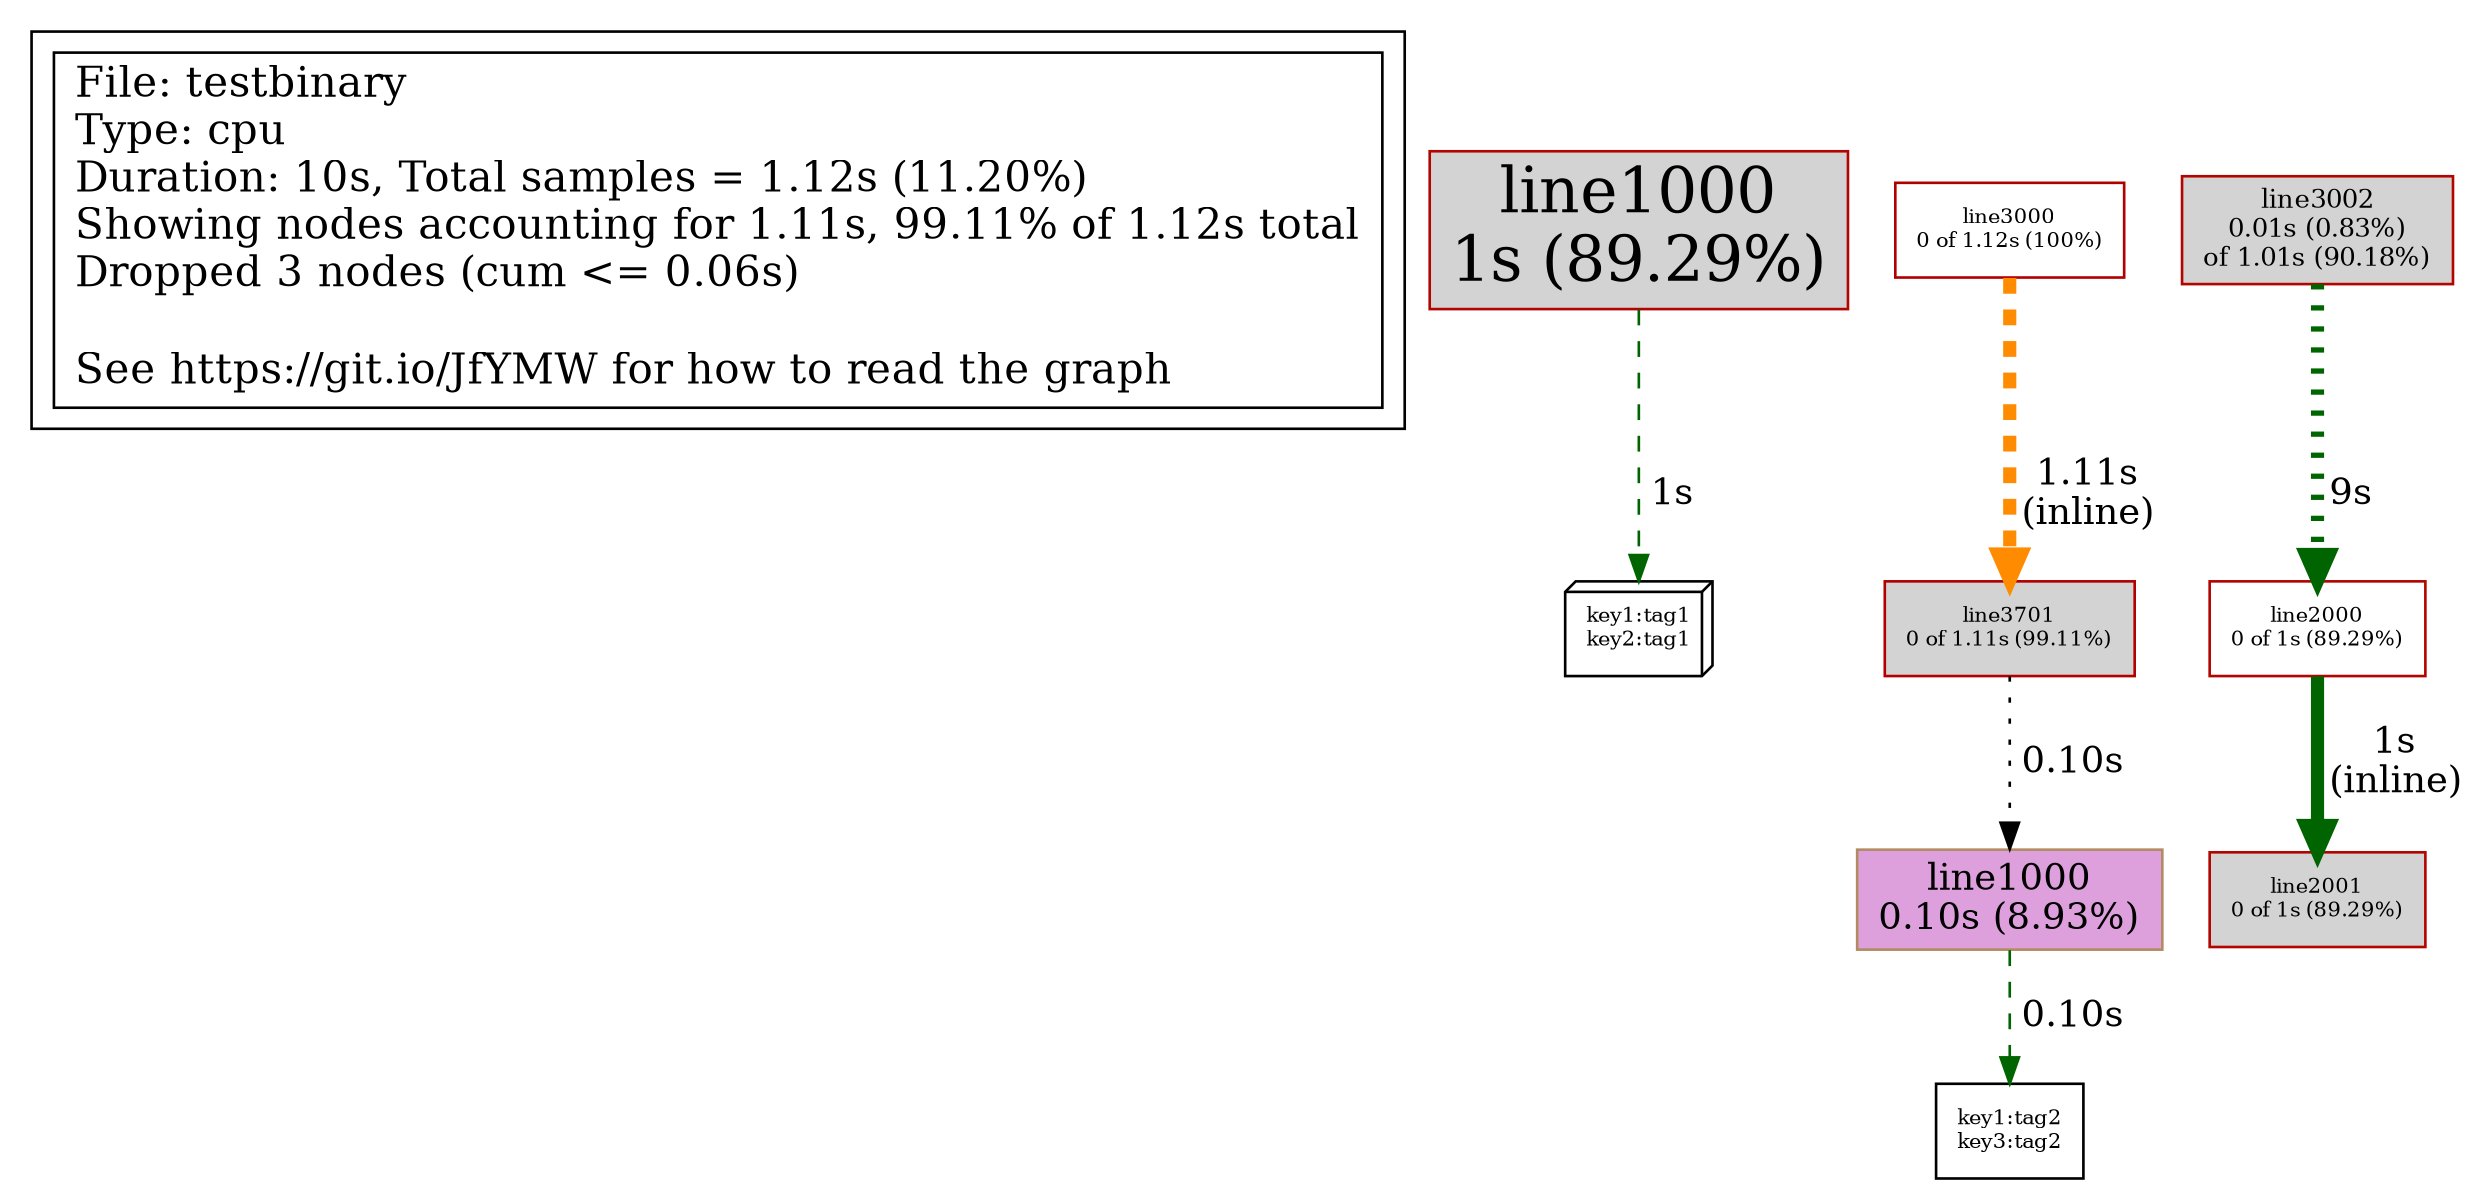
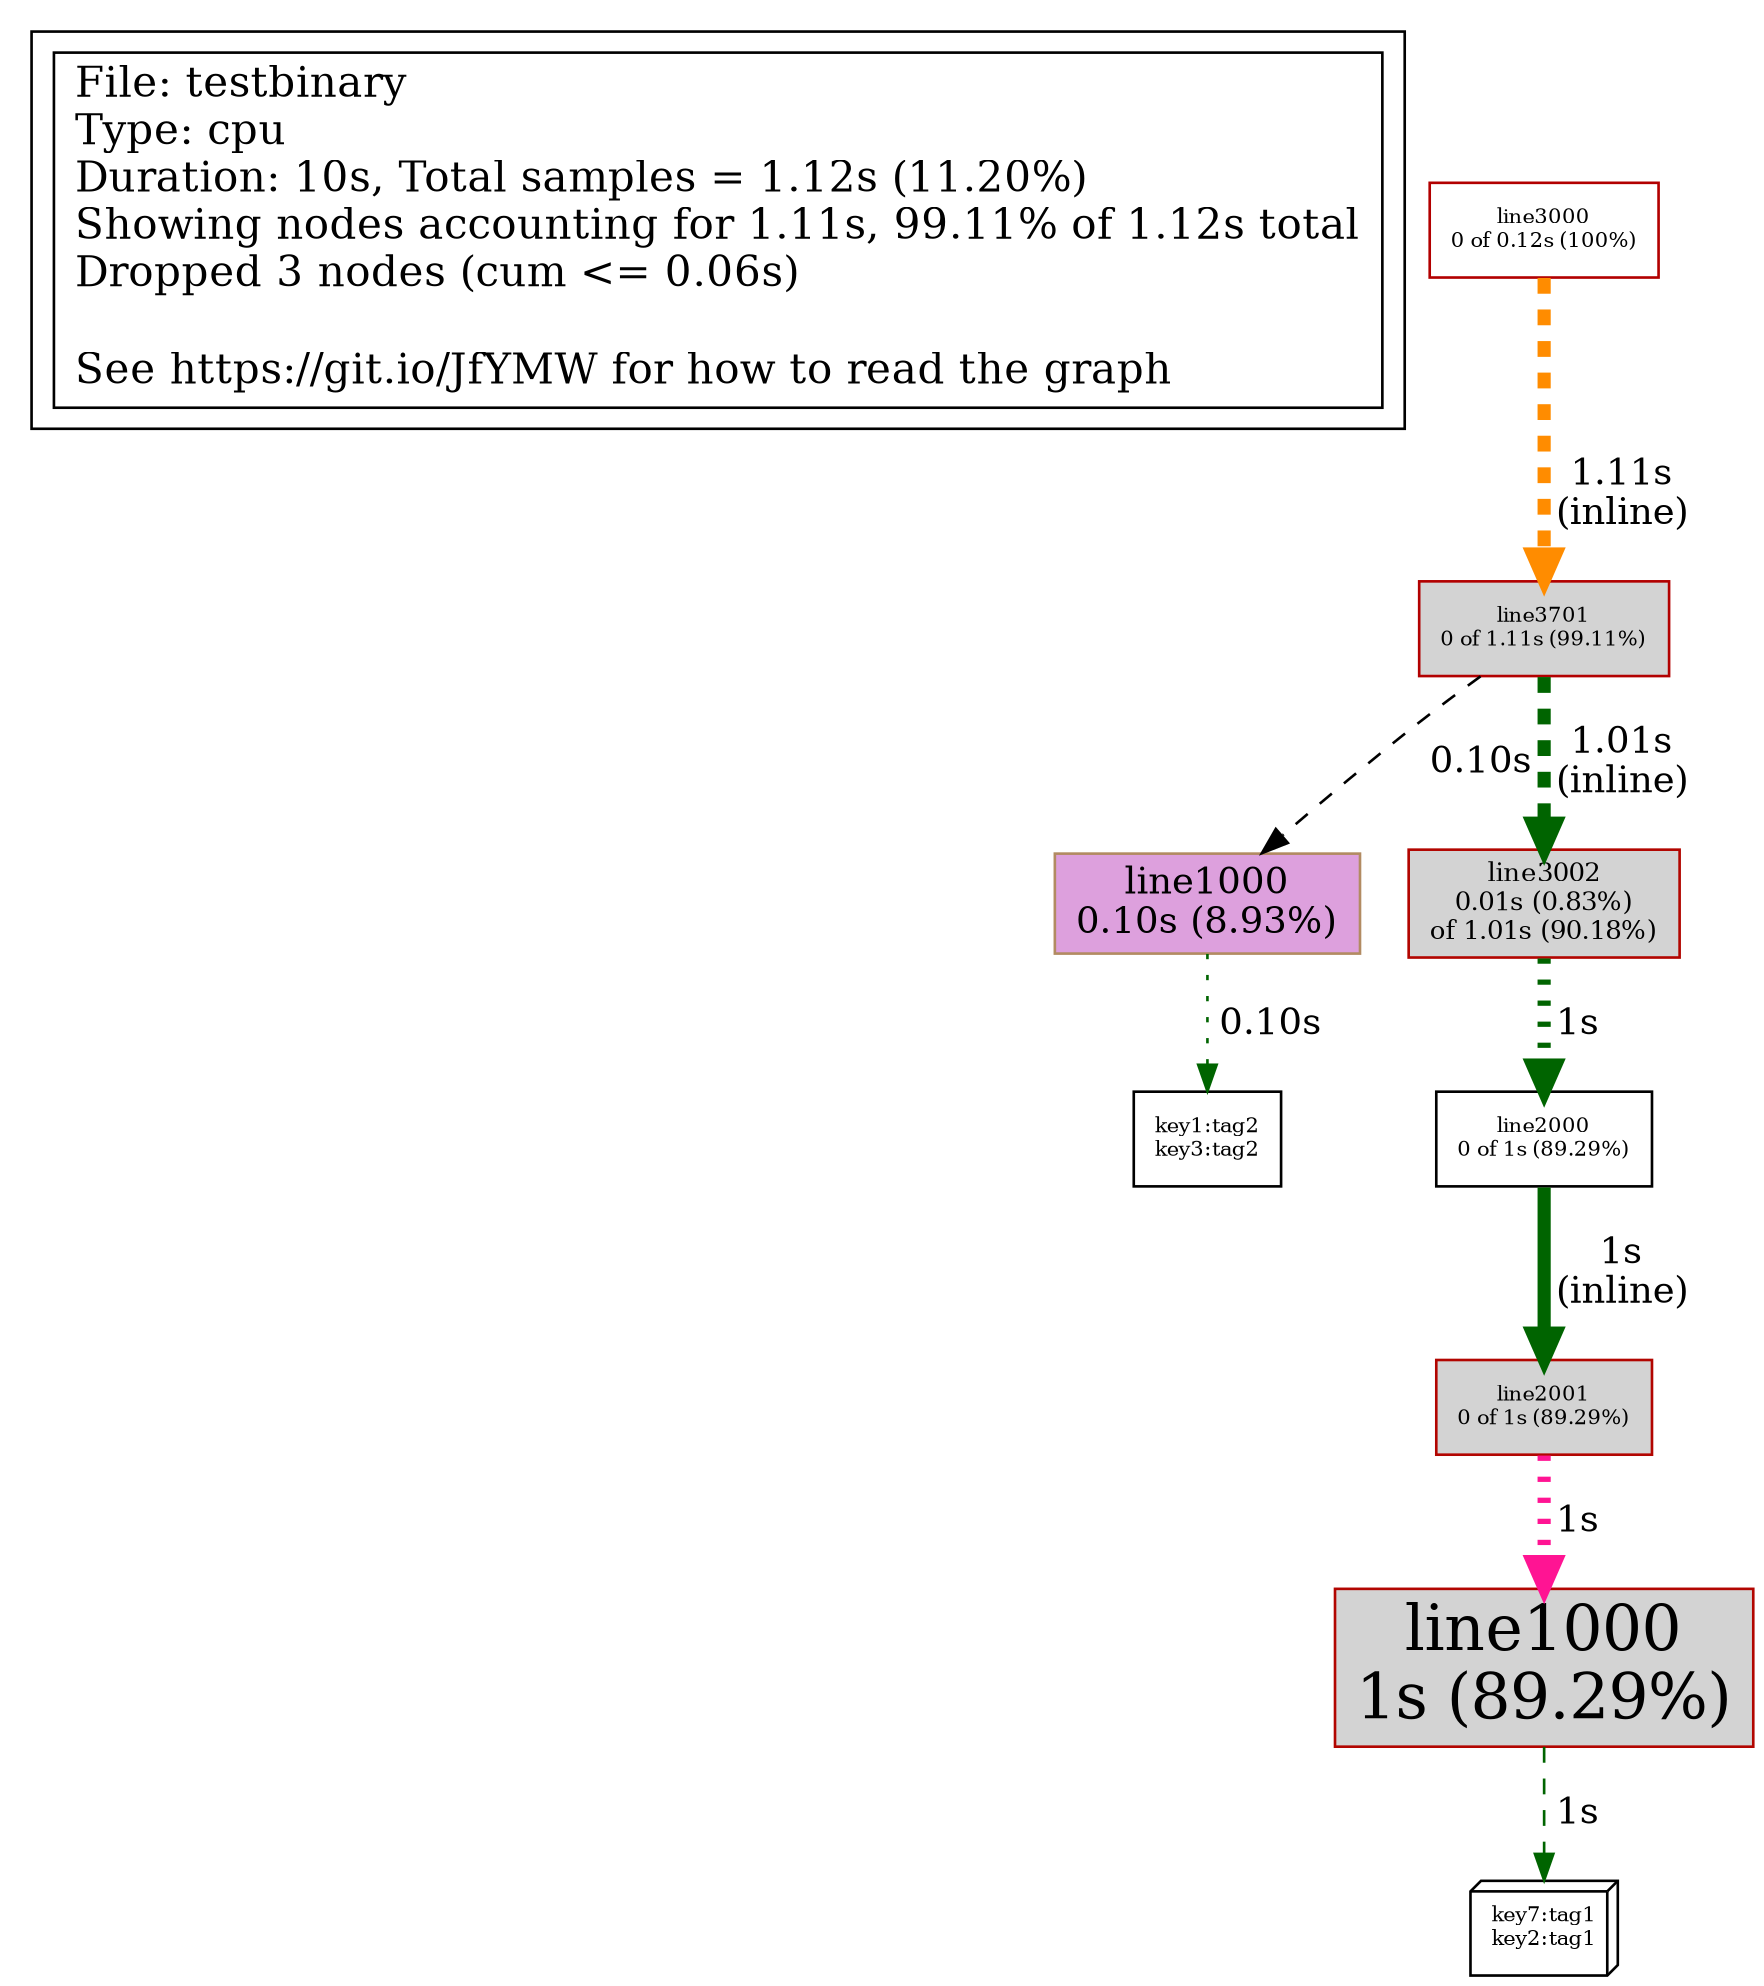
node "line3000 0 of 1.12s (100%)": label "line3000 0 of 1.12s (100%)" -> "line3000 0 of 0.12s (100%)"
edge "line3002 0.01s (0.83%) of 1.01s (90.18%)" -> "line2000 0 of 1s (89.29%)": label " 9s" -> " 1s"
node "key1:tag1 key2:tag1": label "key1:tag1 key2:tag1" -> "key7:tag1 key2:tag1"
node "line2000 0 of 1s (89.29%)": color #b20500 -> black
edge "line3701 0 of 1.11s (99.11%)" -> "line1000 0.10s (8.93%)": style dotted -> dashed
edge "line3701 0 of 1.11s (99.11%)" -> "line3002 0.01s (0.83%) of 1.01s (90.18%)": added, label "1.01s (inline)"
edge "line1000 0.10s (8.93%)" -> "key1:tag2 key3:tag2": style dashed -> dotted
edge "line2001 0 of 1s (89.29%)" -> "line1000 1s (89.29%)": added, label "1s"
